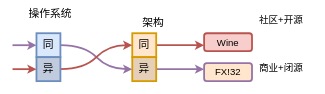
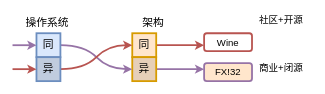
node "操作系统": moved (54, 12) -> (51, 21)
node "Wine": fillcolor #f8cecc -> #ffffff
